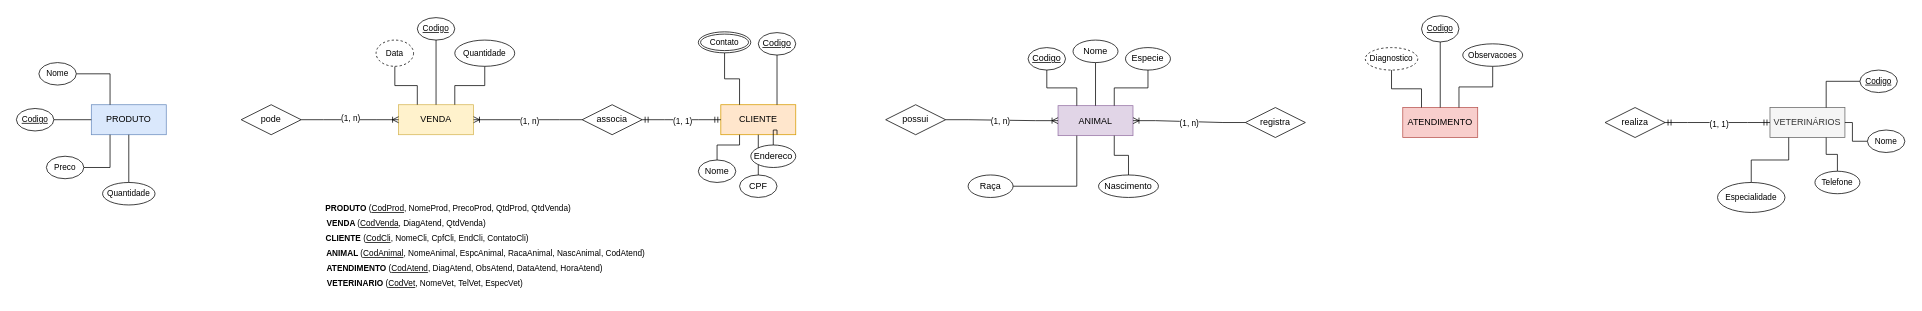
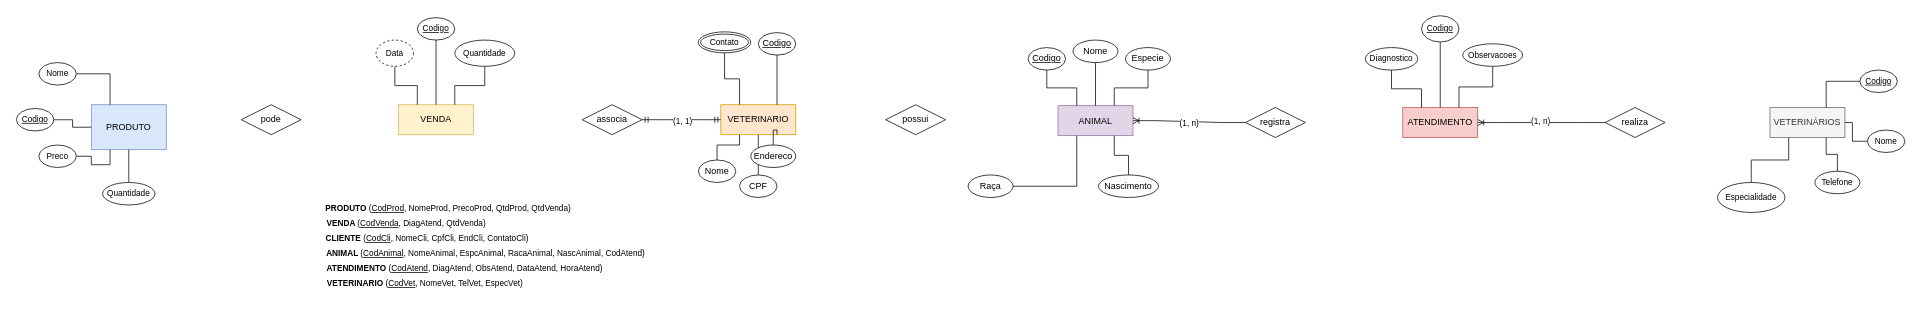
node "Diagnostico": style dashed -> solid
node "PRODUTO": size 75x30 -> 75x45
edge "pode" -> "VENDA": removed, label "(1, n)"
edge "associa" -> "VENDA": removed, label "(1, n)"
node "CLIENTE": label "CLIENTE" -> "VETERINARIO"
edge "possui" -> "ANIMAL": removed, label "(1, n)"
edge "realiza" -> "ATENDIMENTO": added, label "(1, n)"
edge "realiza" -- "VETERINÁRIOS": removed, label "(1, 1)"
node "Preco": moved (64, 168) -> (57, 156)
